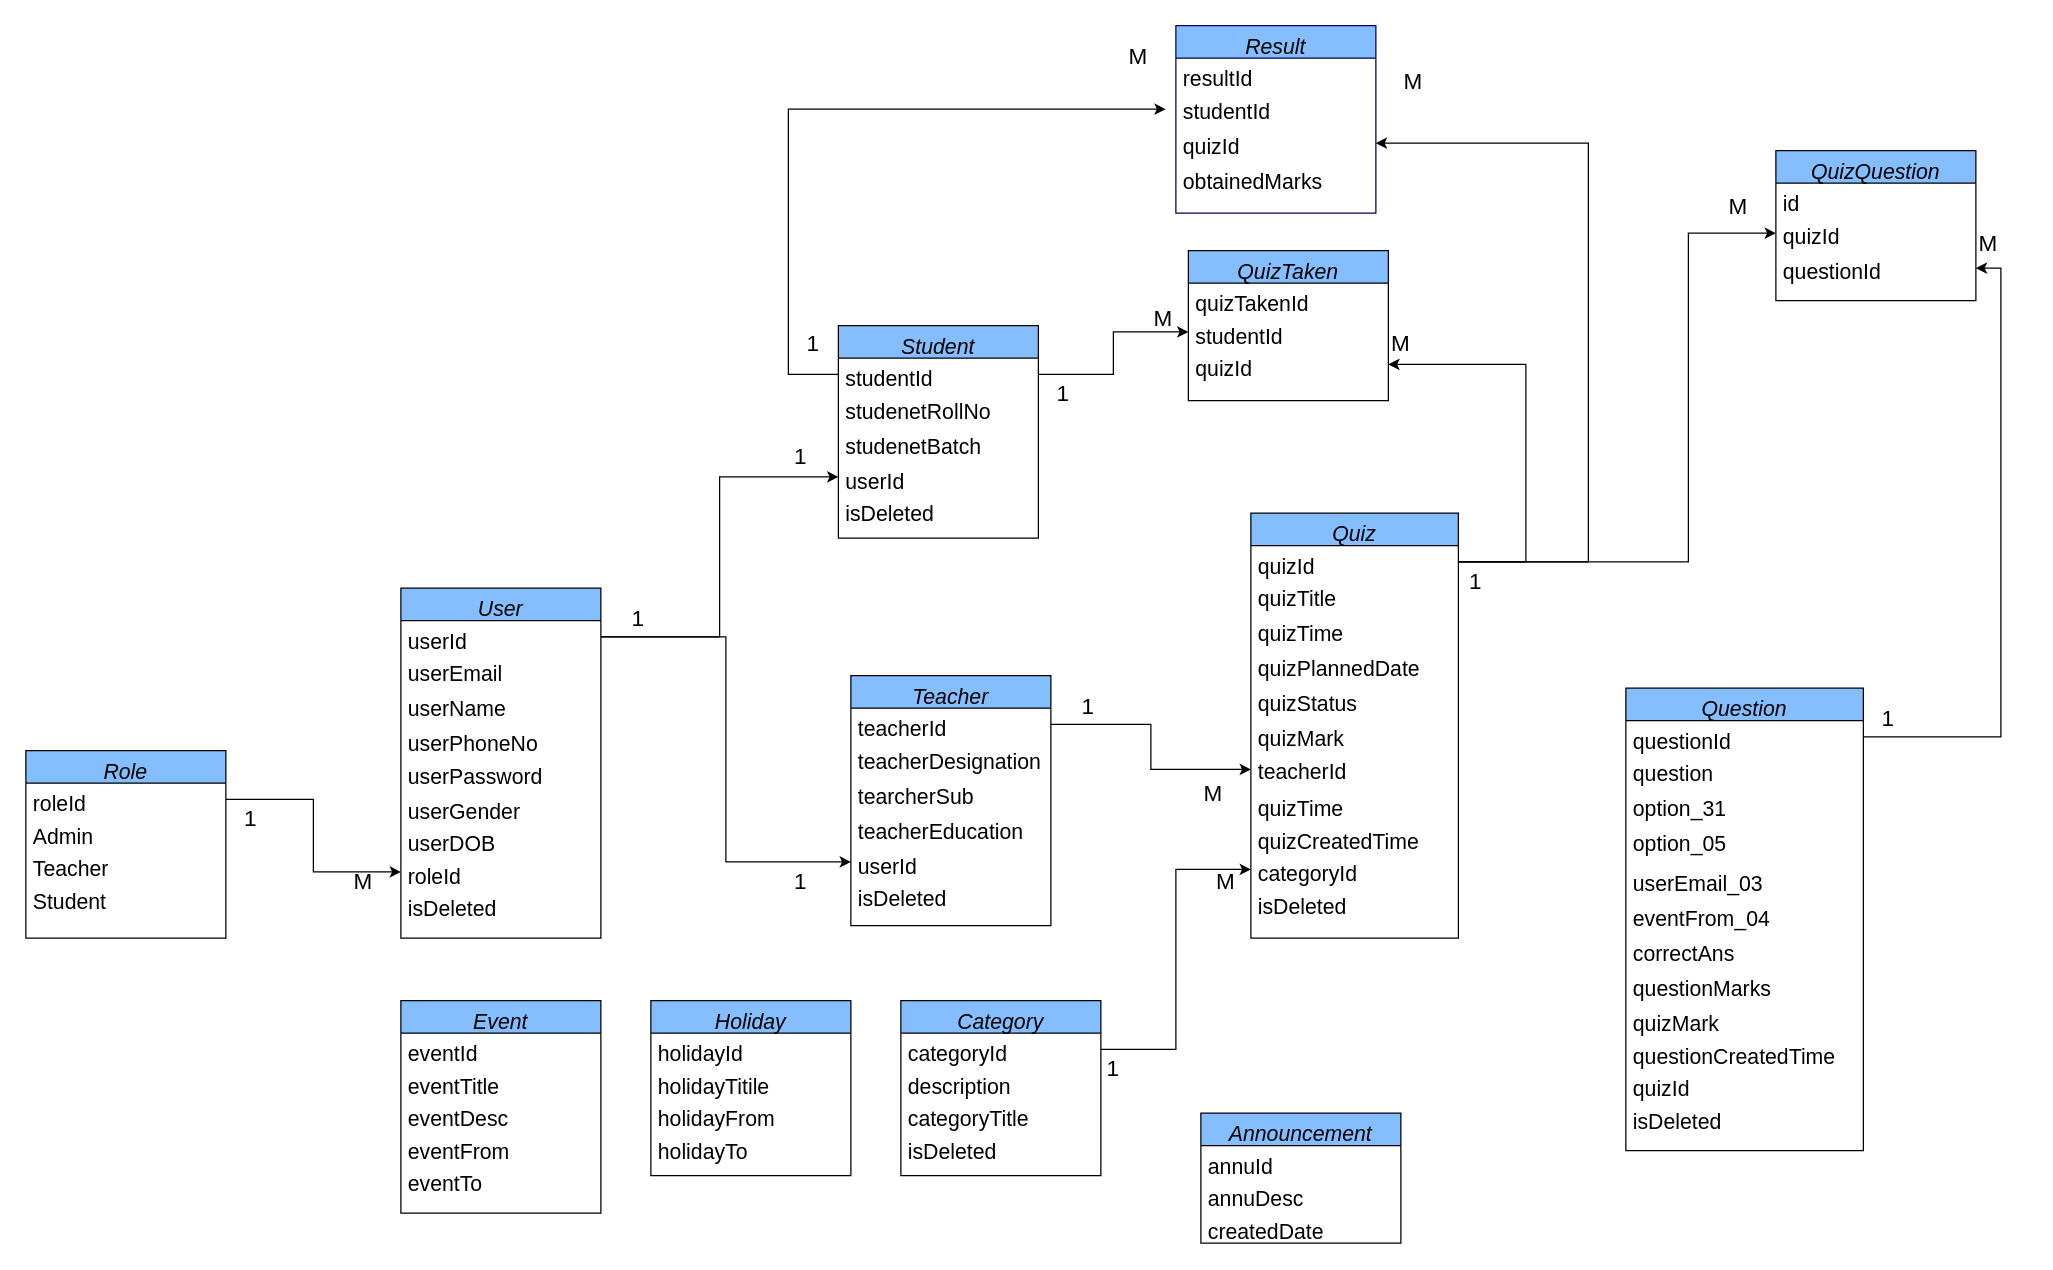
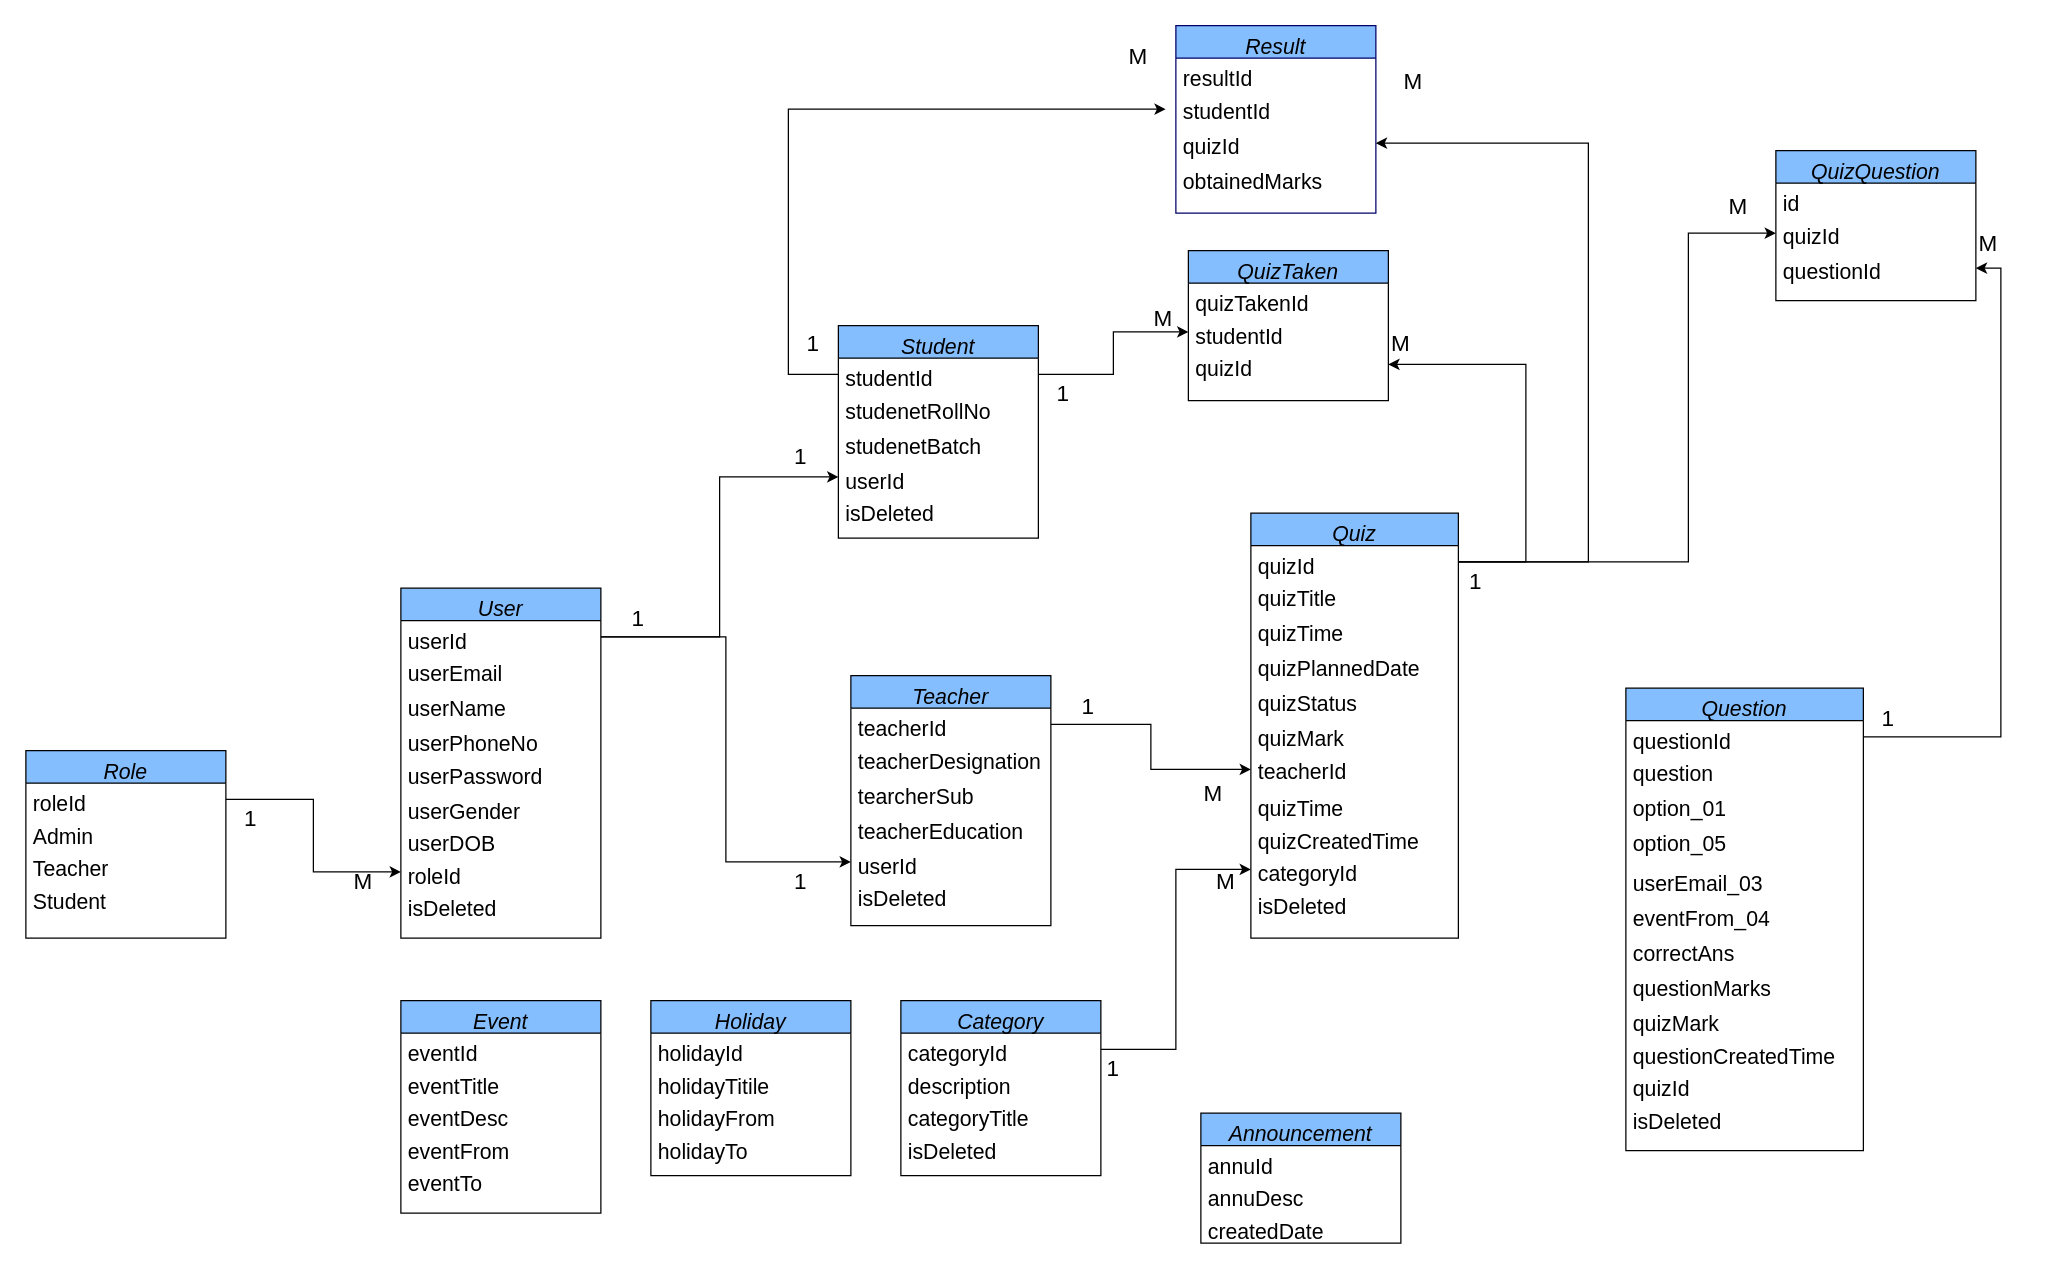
node "option_31": label "option_31" -> "option_01"
